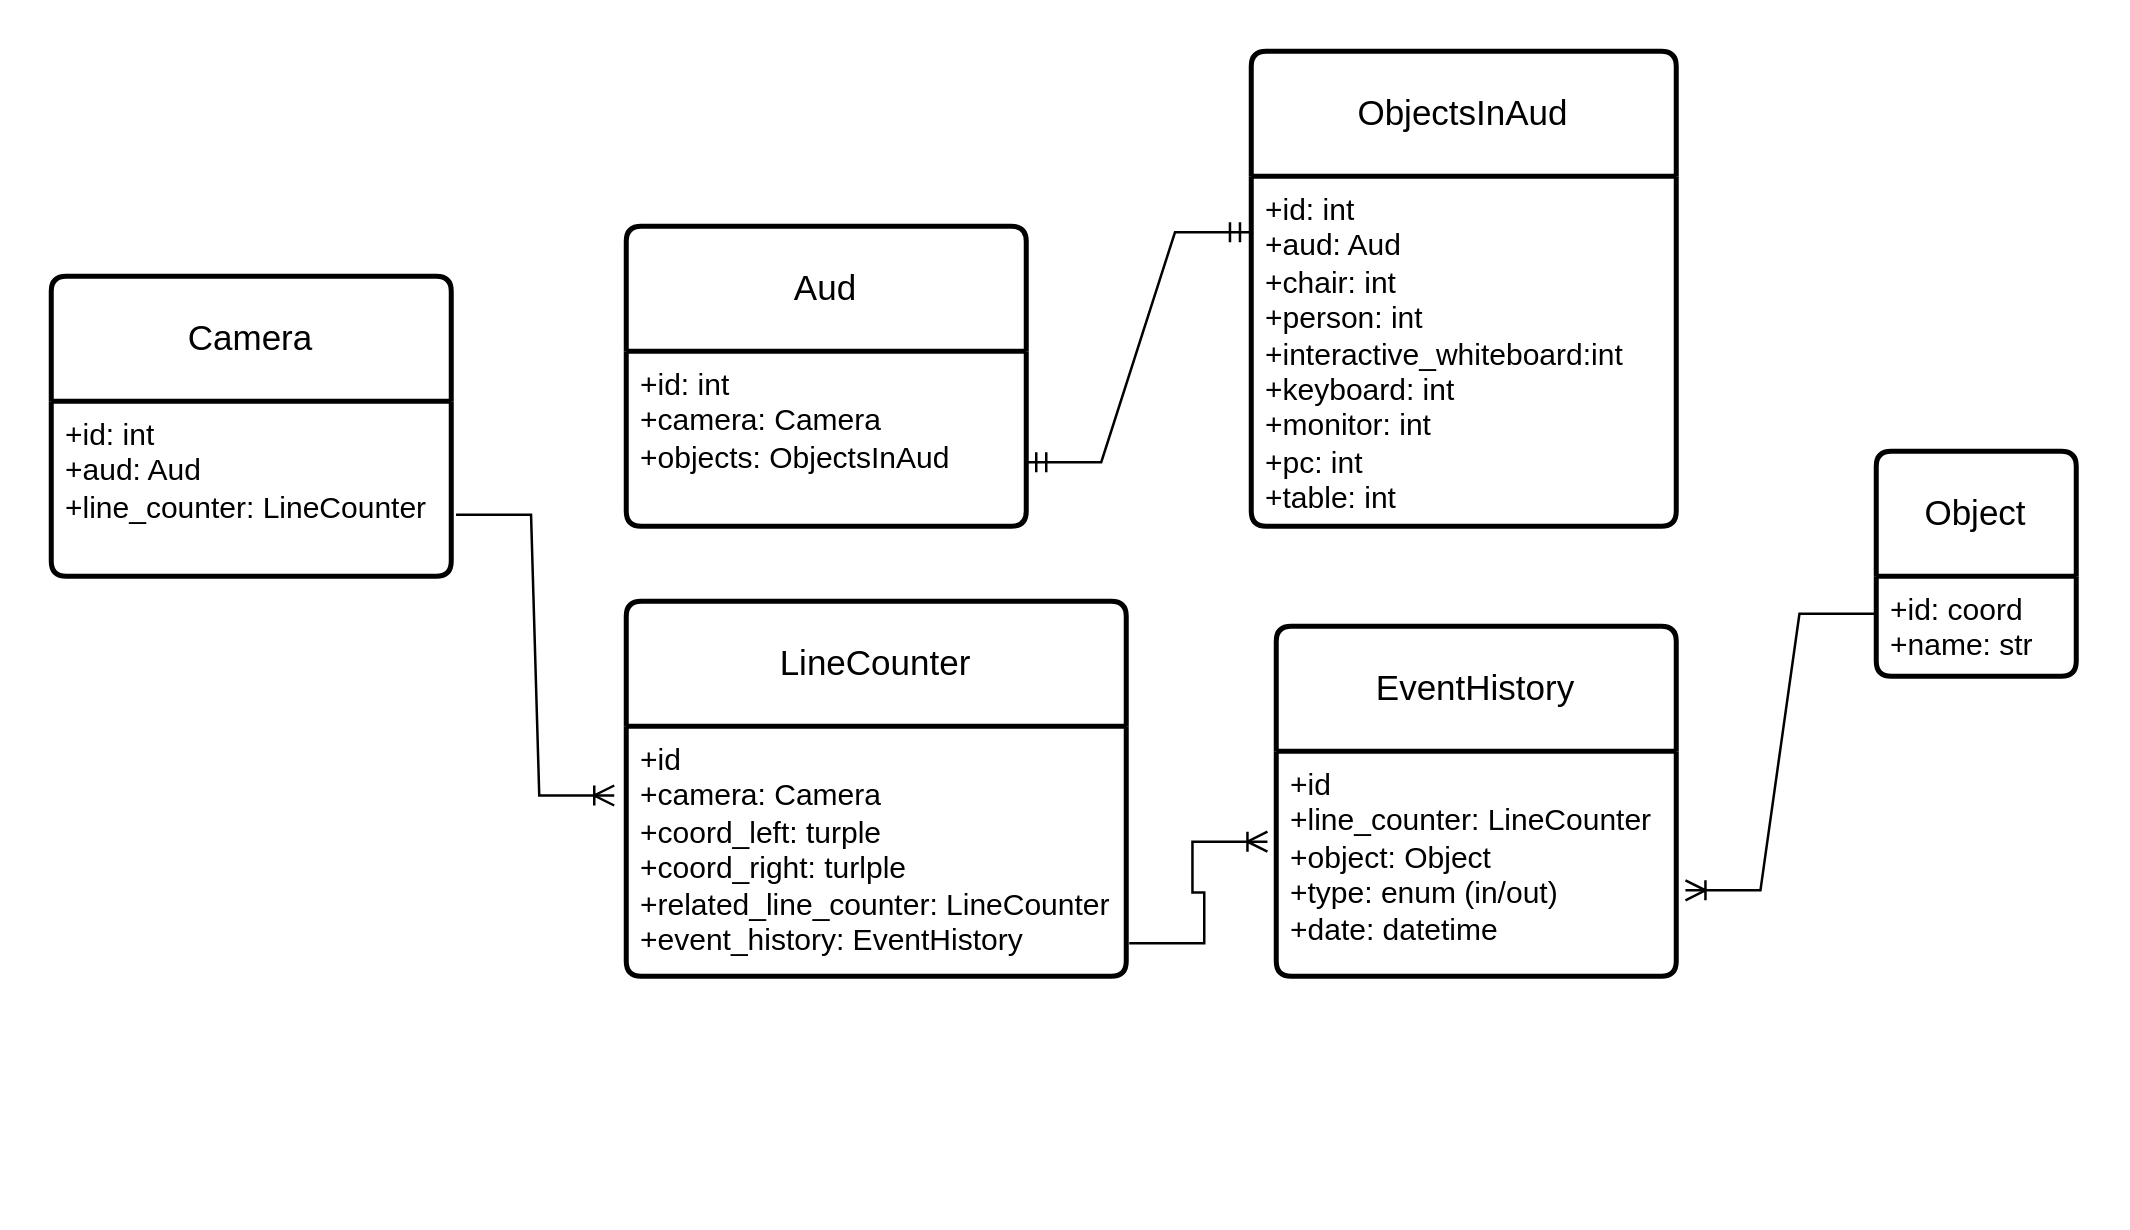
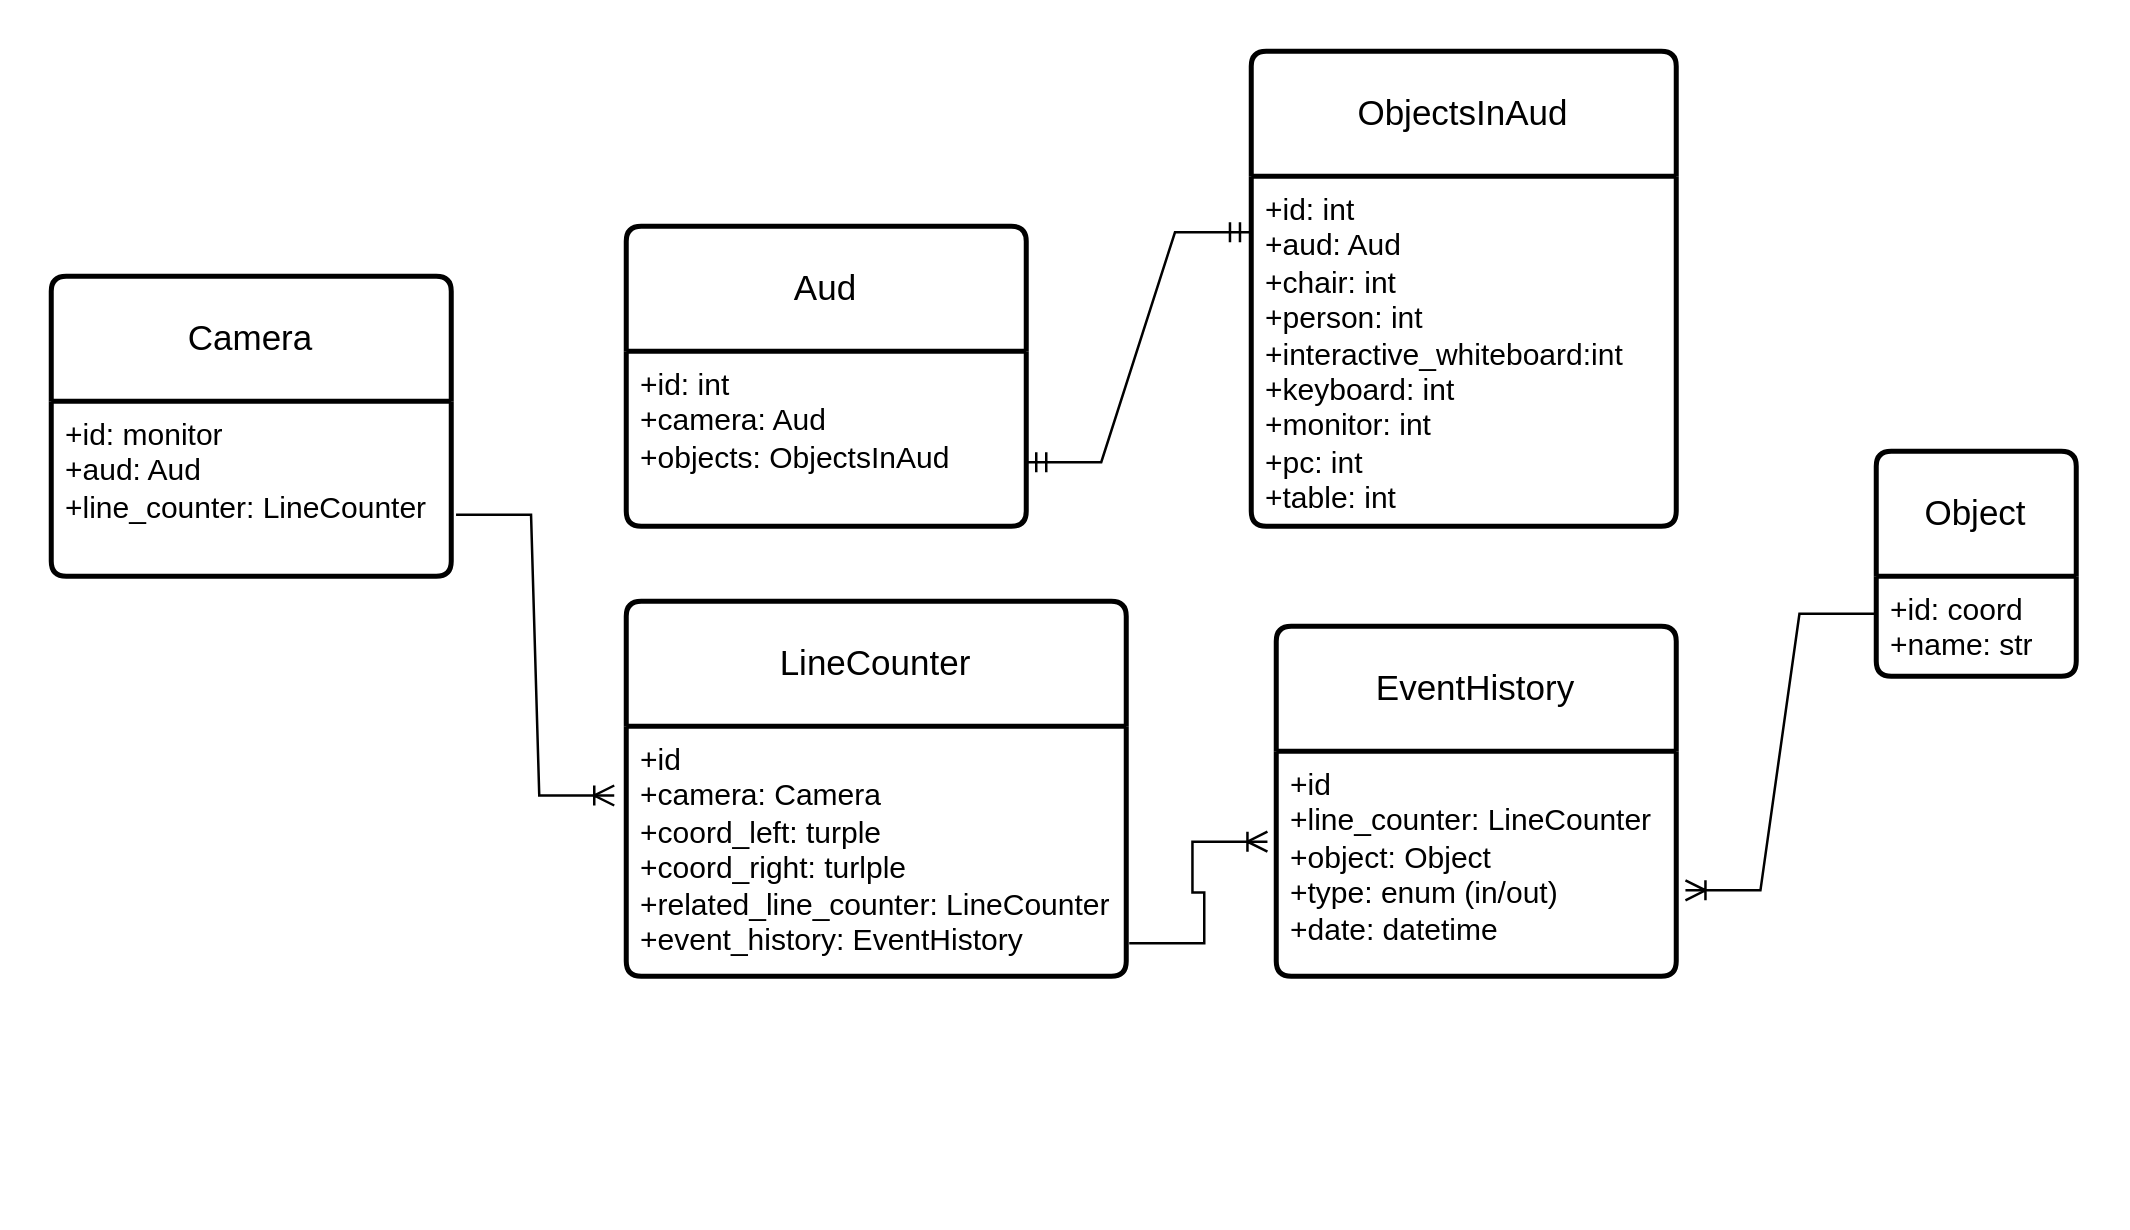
node "+id: int +camera: Camera +objects: ObjectsInAud": label "+id: int +camera: Camera +objects: ObjectsInAud" -> "+id: int +camera: Aud +objects: ObjectsInAud"
node "+id: int +aud: Aud +line_counter: LineCounter": label "+id: int +aud: Aud +line_counter: LineCounter" -> "+id: monitor +aud: Aud +line_counter: LineCounter"
